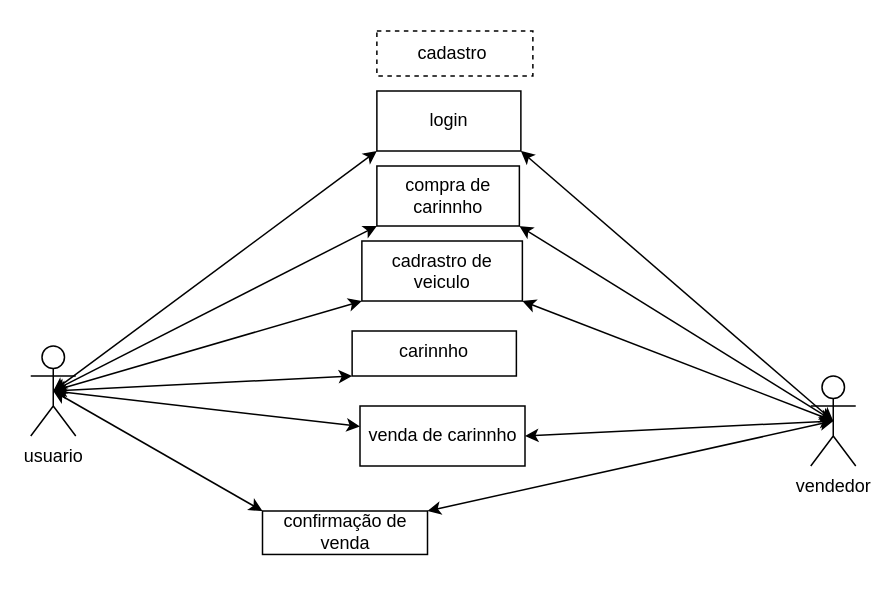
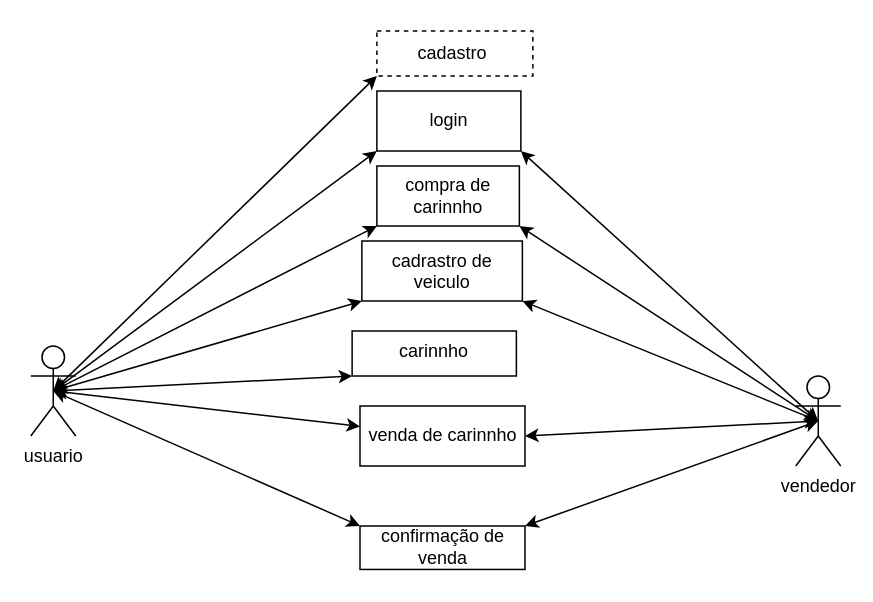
edge "cadastro" -- "usuario": added
node "vendedor": moved (833, 421) -> (818, 421)
node "confirmação de venda": moved (345, 532) -> (443, 547)
